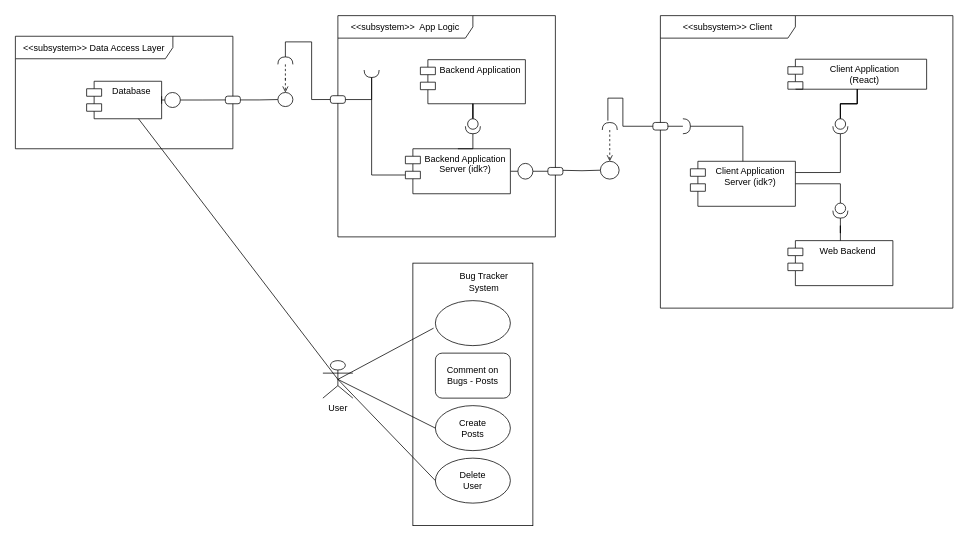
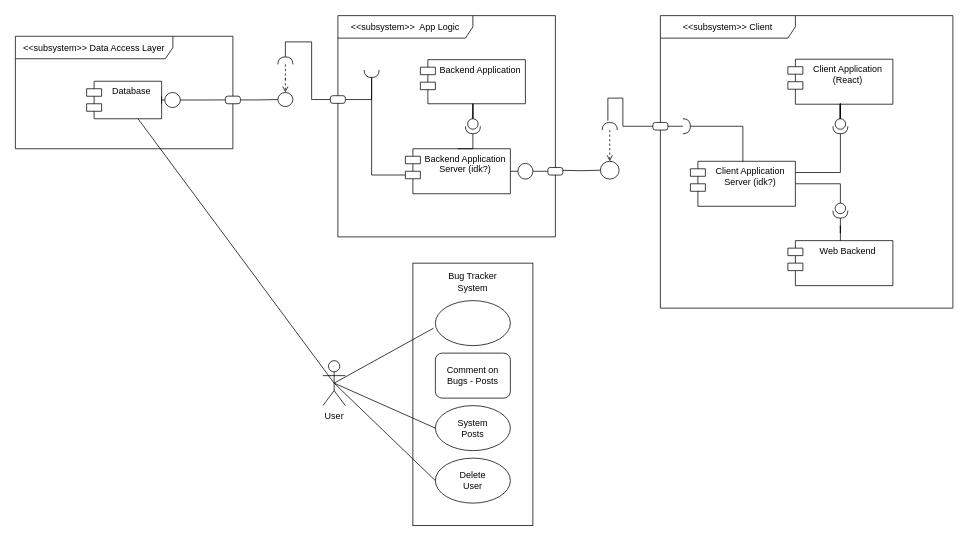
node "Client Application (React)": size 139x30 -> 105x45
node "Bug Tracker System": moved (484, 282) -> (473, 282)
node "User": size 30x38 -> 23x45
node "Create Posts": label "Create Posts" -> "System Posts"
